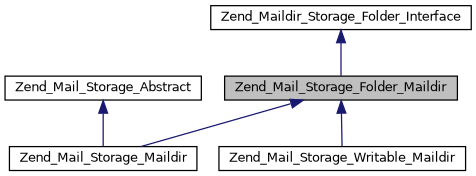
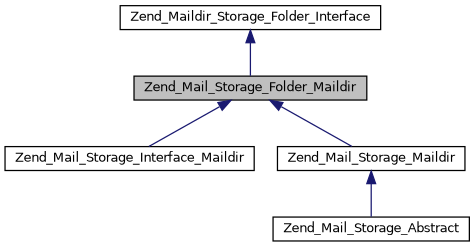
edge "Zend_Mail_Storage_Maildir" -> "Zend_Mail_Storage_Abstract": reversed
node "Zend_Mail_Storage_Writable_Maildir": label "Zend_Mail_Storage_Writable_Maildir" -> "Zend_Mail_Storage_Interface_Maildir"
